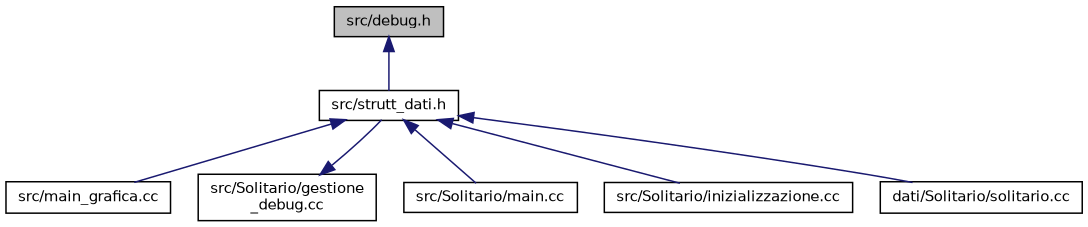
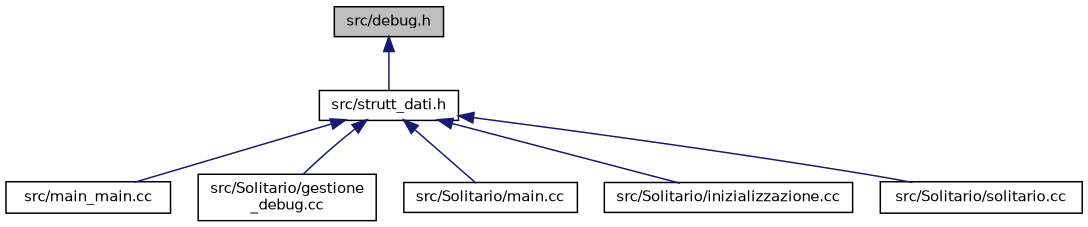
edge "src/strutt_dati.h" -> "src/Solitario/gestione _debug.cc": reversed
node "src/main_grafica.cc": label "src/main_grafica.cc" -> "src/main_main.cc"
node "dati/Solitario/solitario.cc": label "dati/Solitario/solitario.cc" -> "src/Solitario/solitario.cc"
